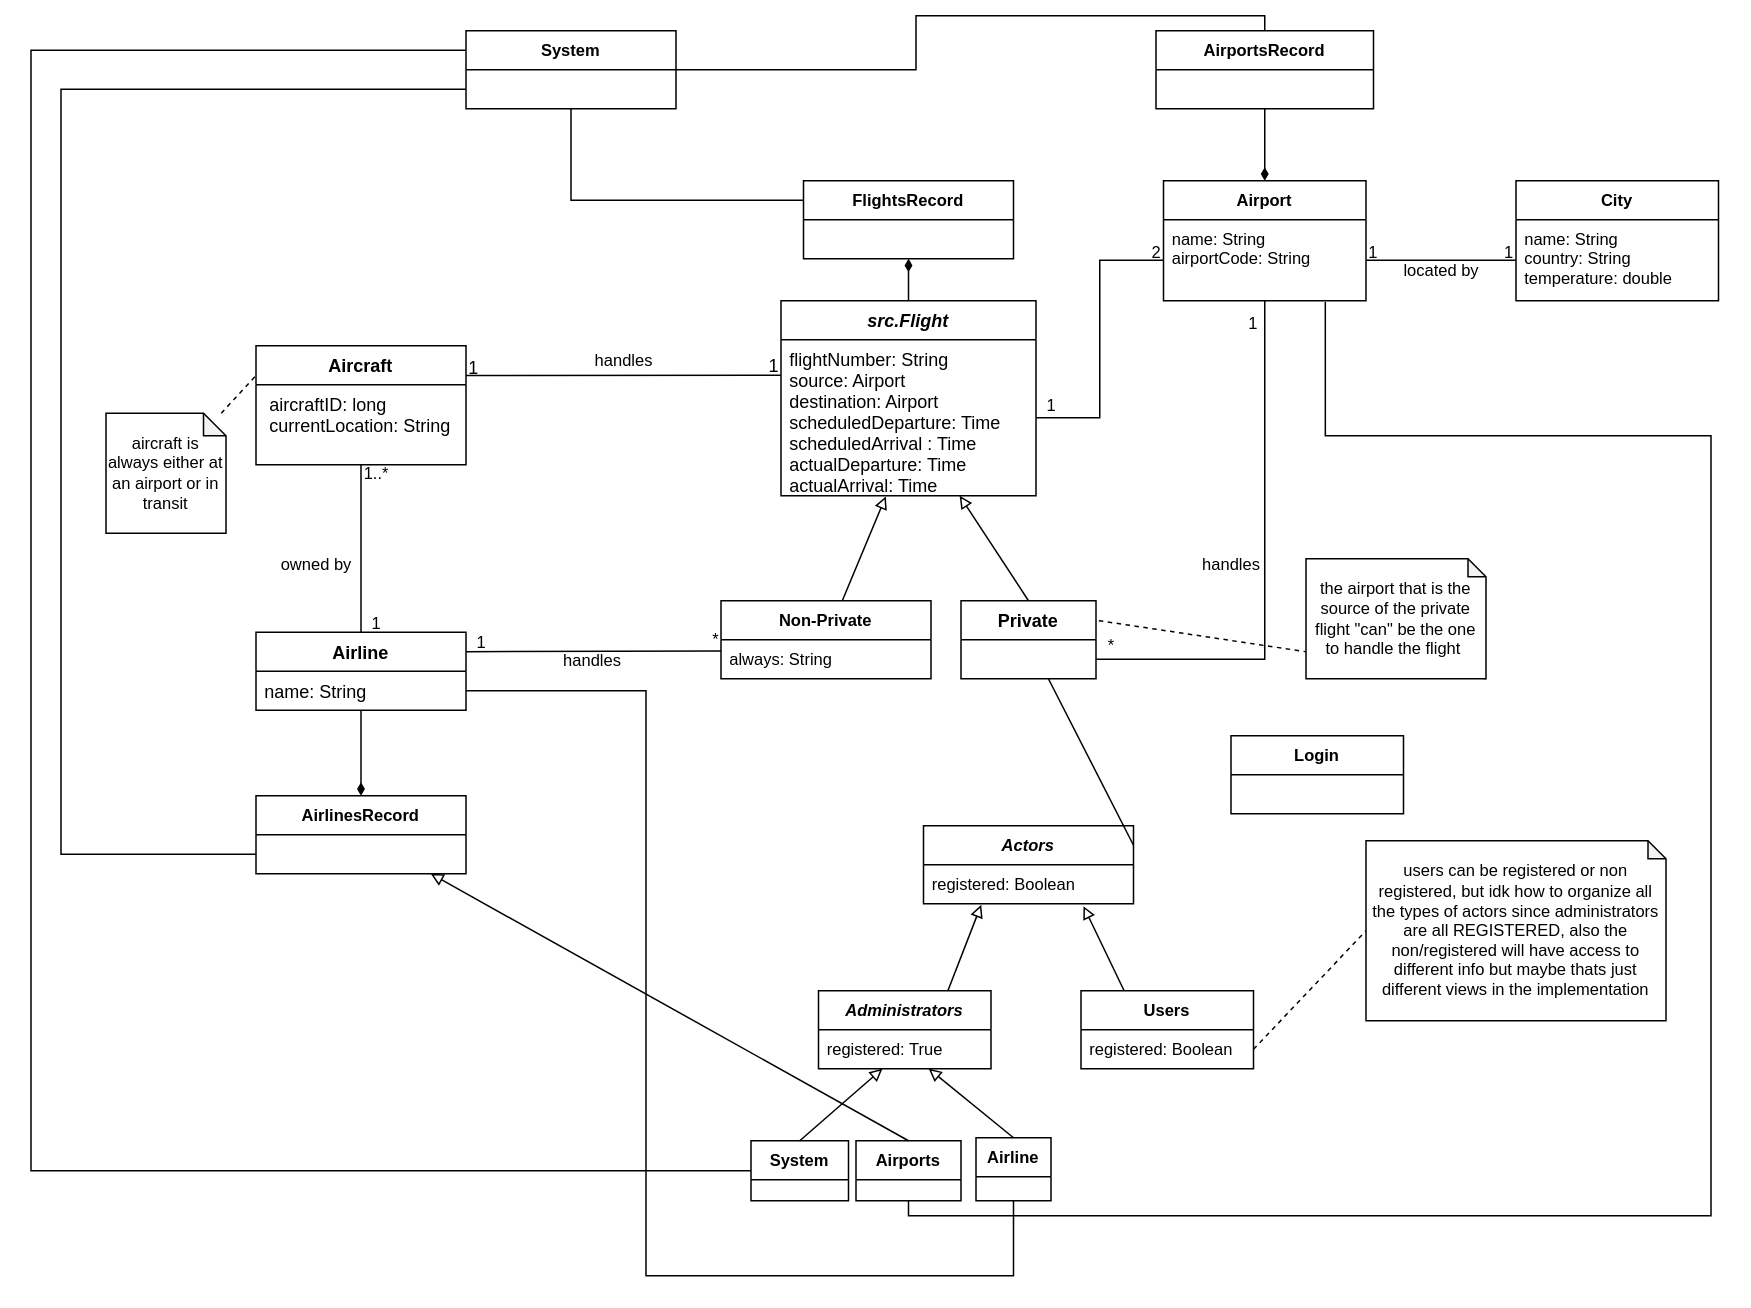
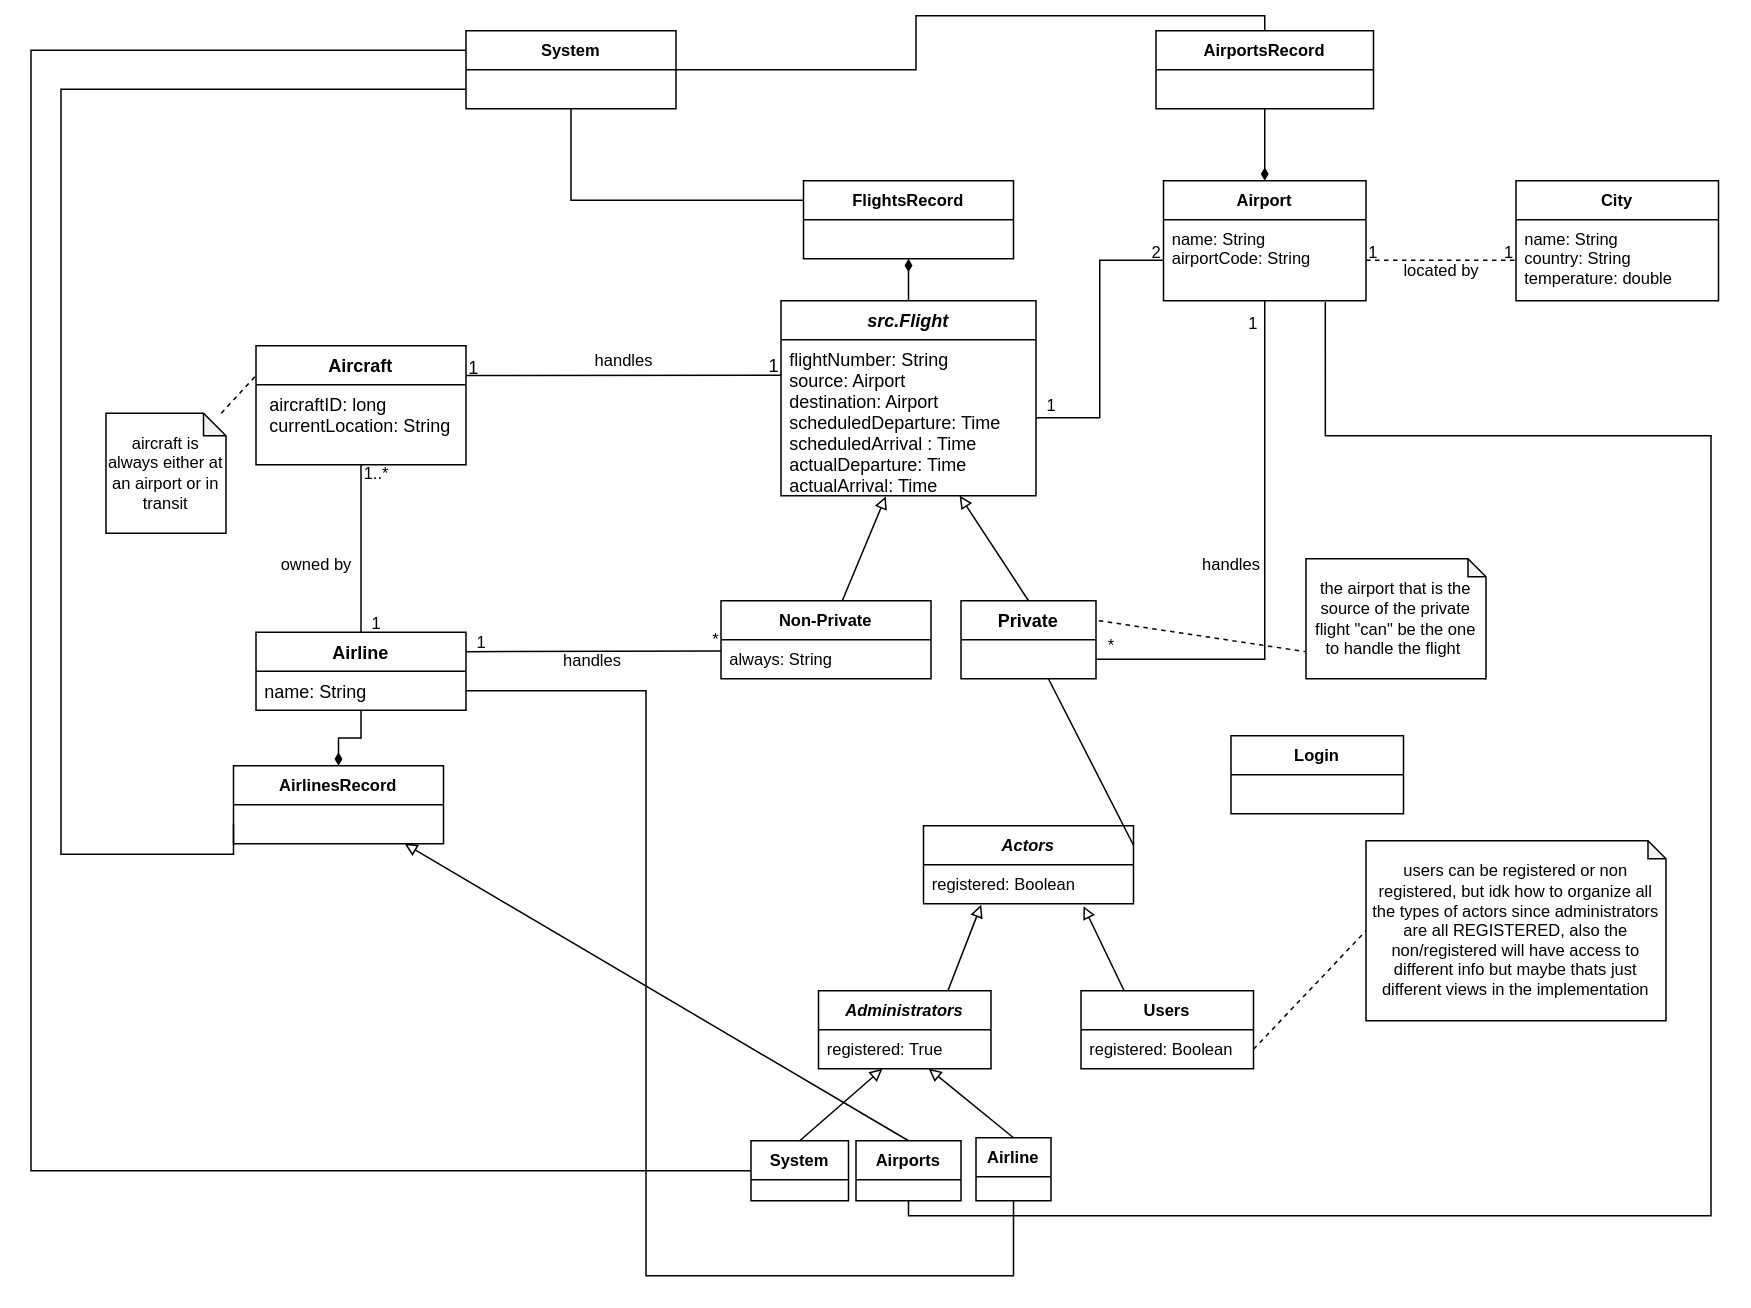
edge "name: String airportCode: String" -- "name: String country: String temperature: double": style solid -> dashed
node "AirlinesRecord": moved (361, 835) -> (338, 805)
